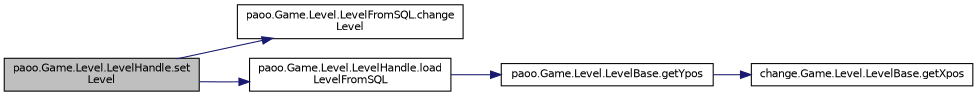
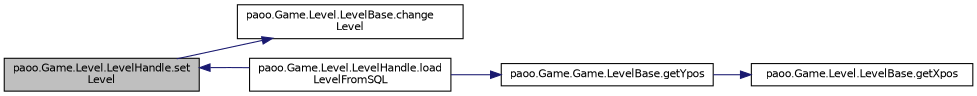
node "paoo.Game.Level.LevelFromSQL.change Level": label "paoo.Game.Level.LevelFromSQL.change Level" -> "paoo.Game.Level.LevelBase.change Level"
node "paoo.Game.Level.LevelBase.getYpos": label "paoo.Game.Level.LevelBase.getYpos" -> "paoo.Game.Game.LevelBase.getYpos"
node "change.Game.Level.LevelBase.getXpos": label "change.Game.Level.LevelBase.getXpos" -> "paoo.Game.Level.LevelBase.getXpos"
edge "paoo.Game.Level.LevelHandle.set Level" -> "paoo.Game.Level.LevelHandle.load LevelFromSQL": reversed
